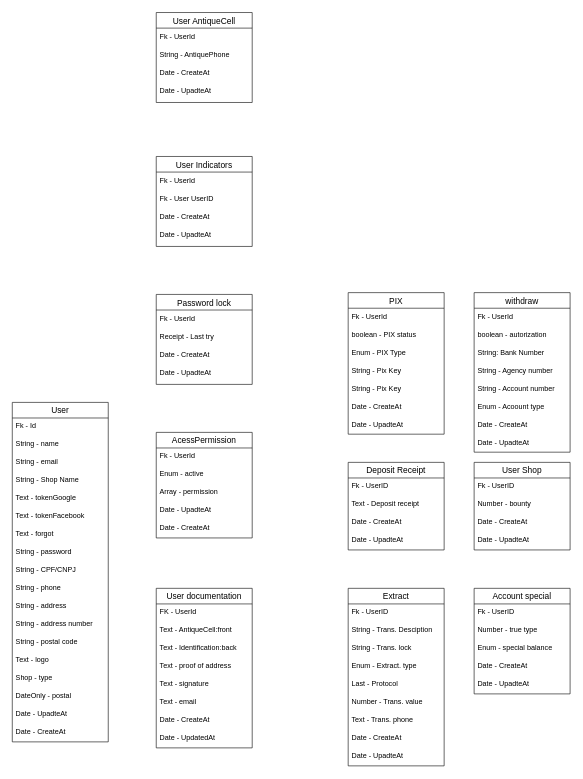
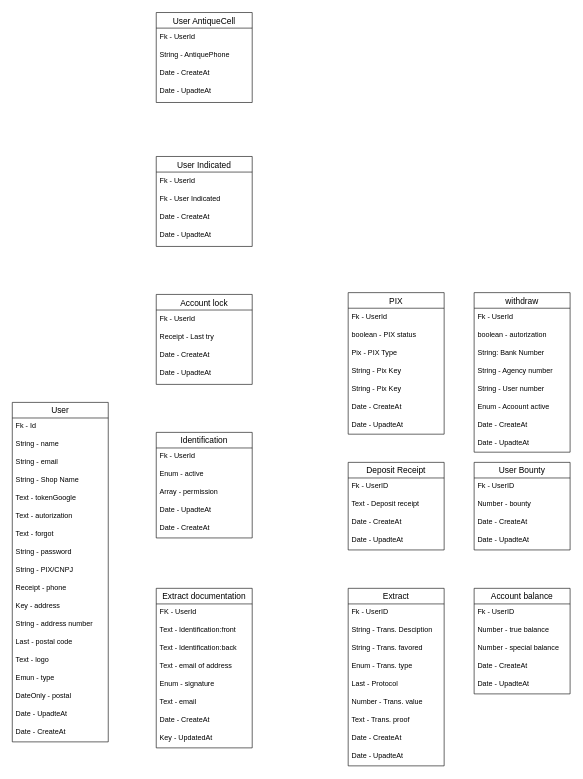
node "User Indicators": label "User Indicators" -> "User Indicated"
node "Fk - User UserID": label "Fk - User UserID" -> "Fk - User Indicated"
node "Password lock": label "Password lock" -> "Account lock"
node "Enum - PIX Type": label "Enum - PIX Type" -> "Pix - PIX Type"
node "String - Account number": label "String - Account number" -> "String - User number"
node "Enum - Acoount type": label "Enum - Acoount type" -> "Enum - Acoount active"
node "AcessPermission": label "AcessPermission" -> "Identification"
node "User Shop": label "User Shop" -> "User Bounty"
node "Text - tokenFacebook": label "Text - tokenFacebook" -> "Text - autorization"
node "String - CPF/CNPJ": label "String - CPF/CNPJ" -> "String - PIX/CNPJ"
node "String - phone": label "String - phone" -> "Receipt - phone"
node "User documentation": label "User documentation" -> "Extract documentation"
node "Account special": label "Account special" -> "Account balance"
node "String - address": label "String - address" -> "Key - address"
node "Text - AntiqueCell:front": label "Text - AntiqueCell:front" -> "Text - Identification:front"
node "Number - true type": label "Number - true type" -> "Number - true balance"
node "String - postal code": label "String - postal code" -> "Last - postal code"
node "String - Trans. lock": label "String - Trans. lock" -> "String - Trans. favored"
node "Enum - special balance": label "Enum - special balance" -> "Number - special balance"
node "Text - proof of address": label "Text - proof of address" -> "Text - email of address"
node "Enum - Extract. type": label "Enum - Extract. type" -> "Enum - Trans. type"
node "Shop - type": label "Shop - type" -> "Emun - type"
node "Text - signature": label "Text - signature" -> "Enum - signature"
node "Text - Trans. phone": label "Text - Trans. phone" -> "Text - Trans. proof"
node "Date - UpdatedAt": label "Date - UpdatedAt" -> "Key - UpdatedAt"
